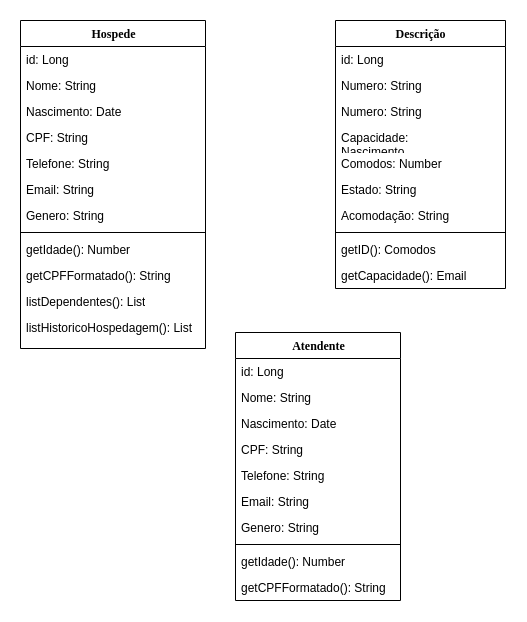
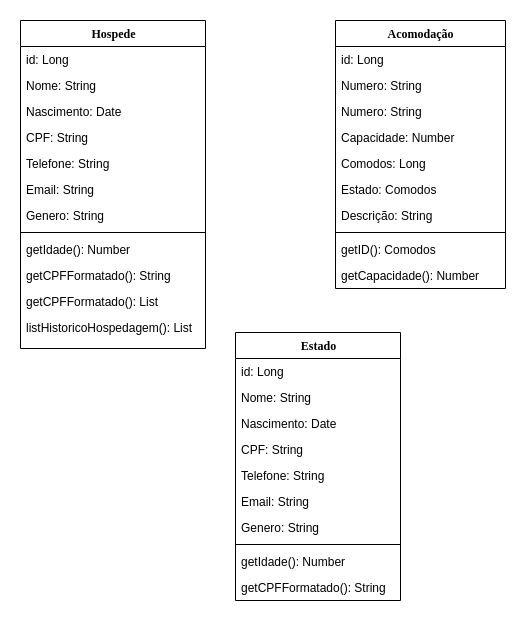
node "Descrição": label "Descrição" -> "Acomodação"
node "Capacidade: Nascimento": label "Capacidade: Nascimento" -> "Capacidade: Number"
node "Comodos: Number": label "Comodos: Number" -> "Comodos: Long"
node "Estado: String": label "Estado: String" -> "Estado: Comodos"
node "Acomodação: String": label "Acomodação: String" -> "Descrição: String"
node "getCapacidade(): Email": label "getCapacidade(): Email" -> "getCapacidade(): Number"
node "listDependentes(): List": label "listDependentes(): List" -> "getCPFFormatado(): List"
node "Atendente": label "Atendente" -> "Estado"
